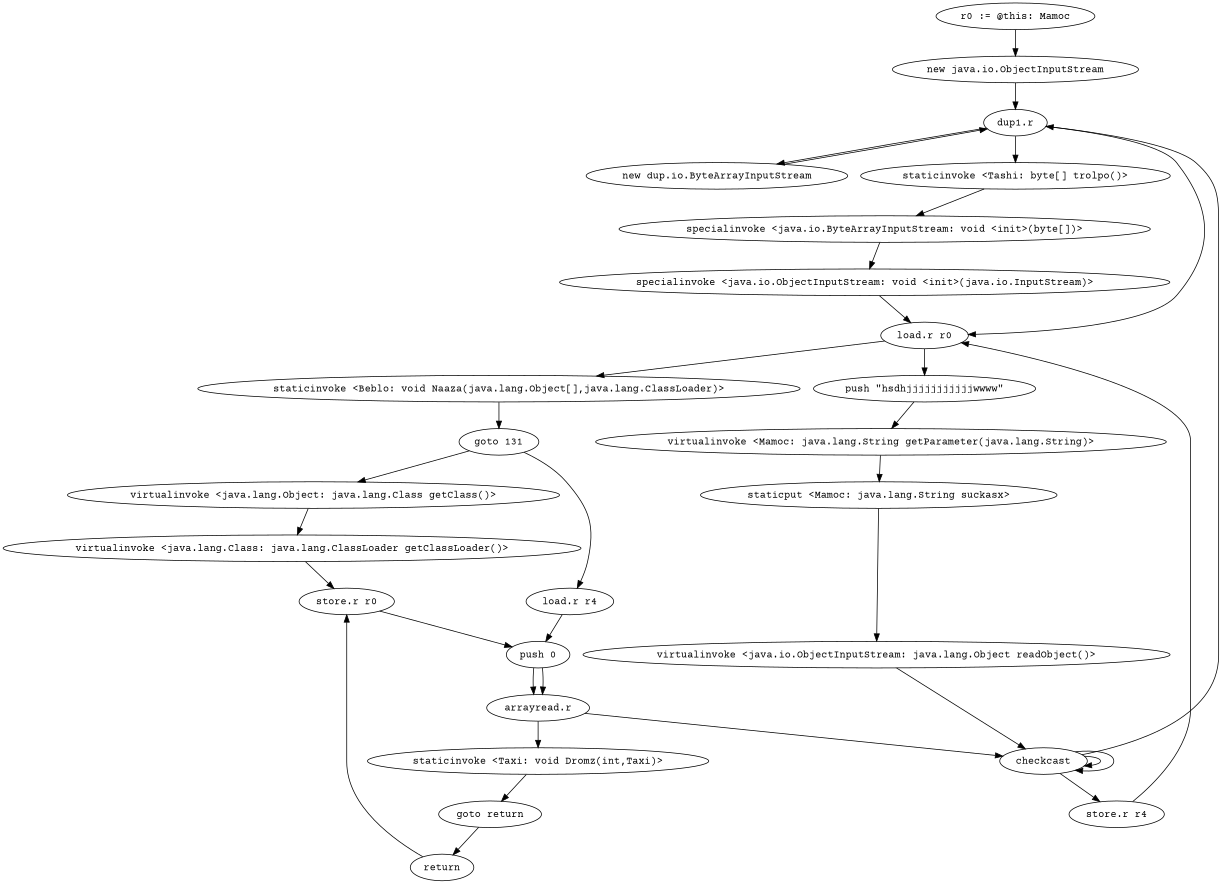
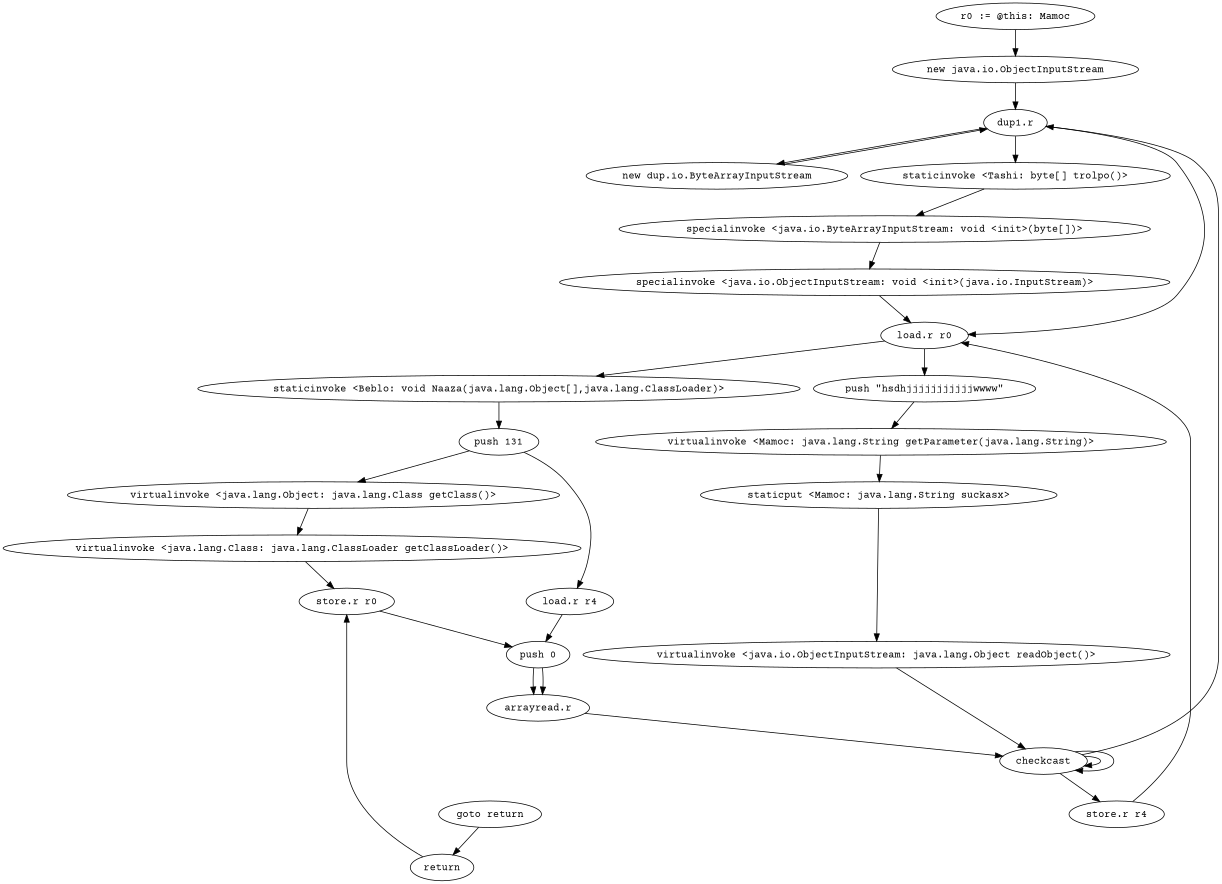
node "goto 131": label "goto 131" -> "push 131"
node "staticinvoke <Taxi: void Dromz(int,Taxi)>": removed
